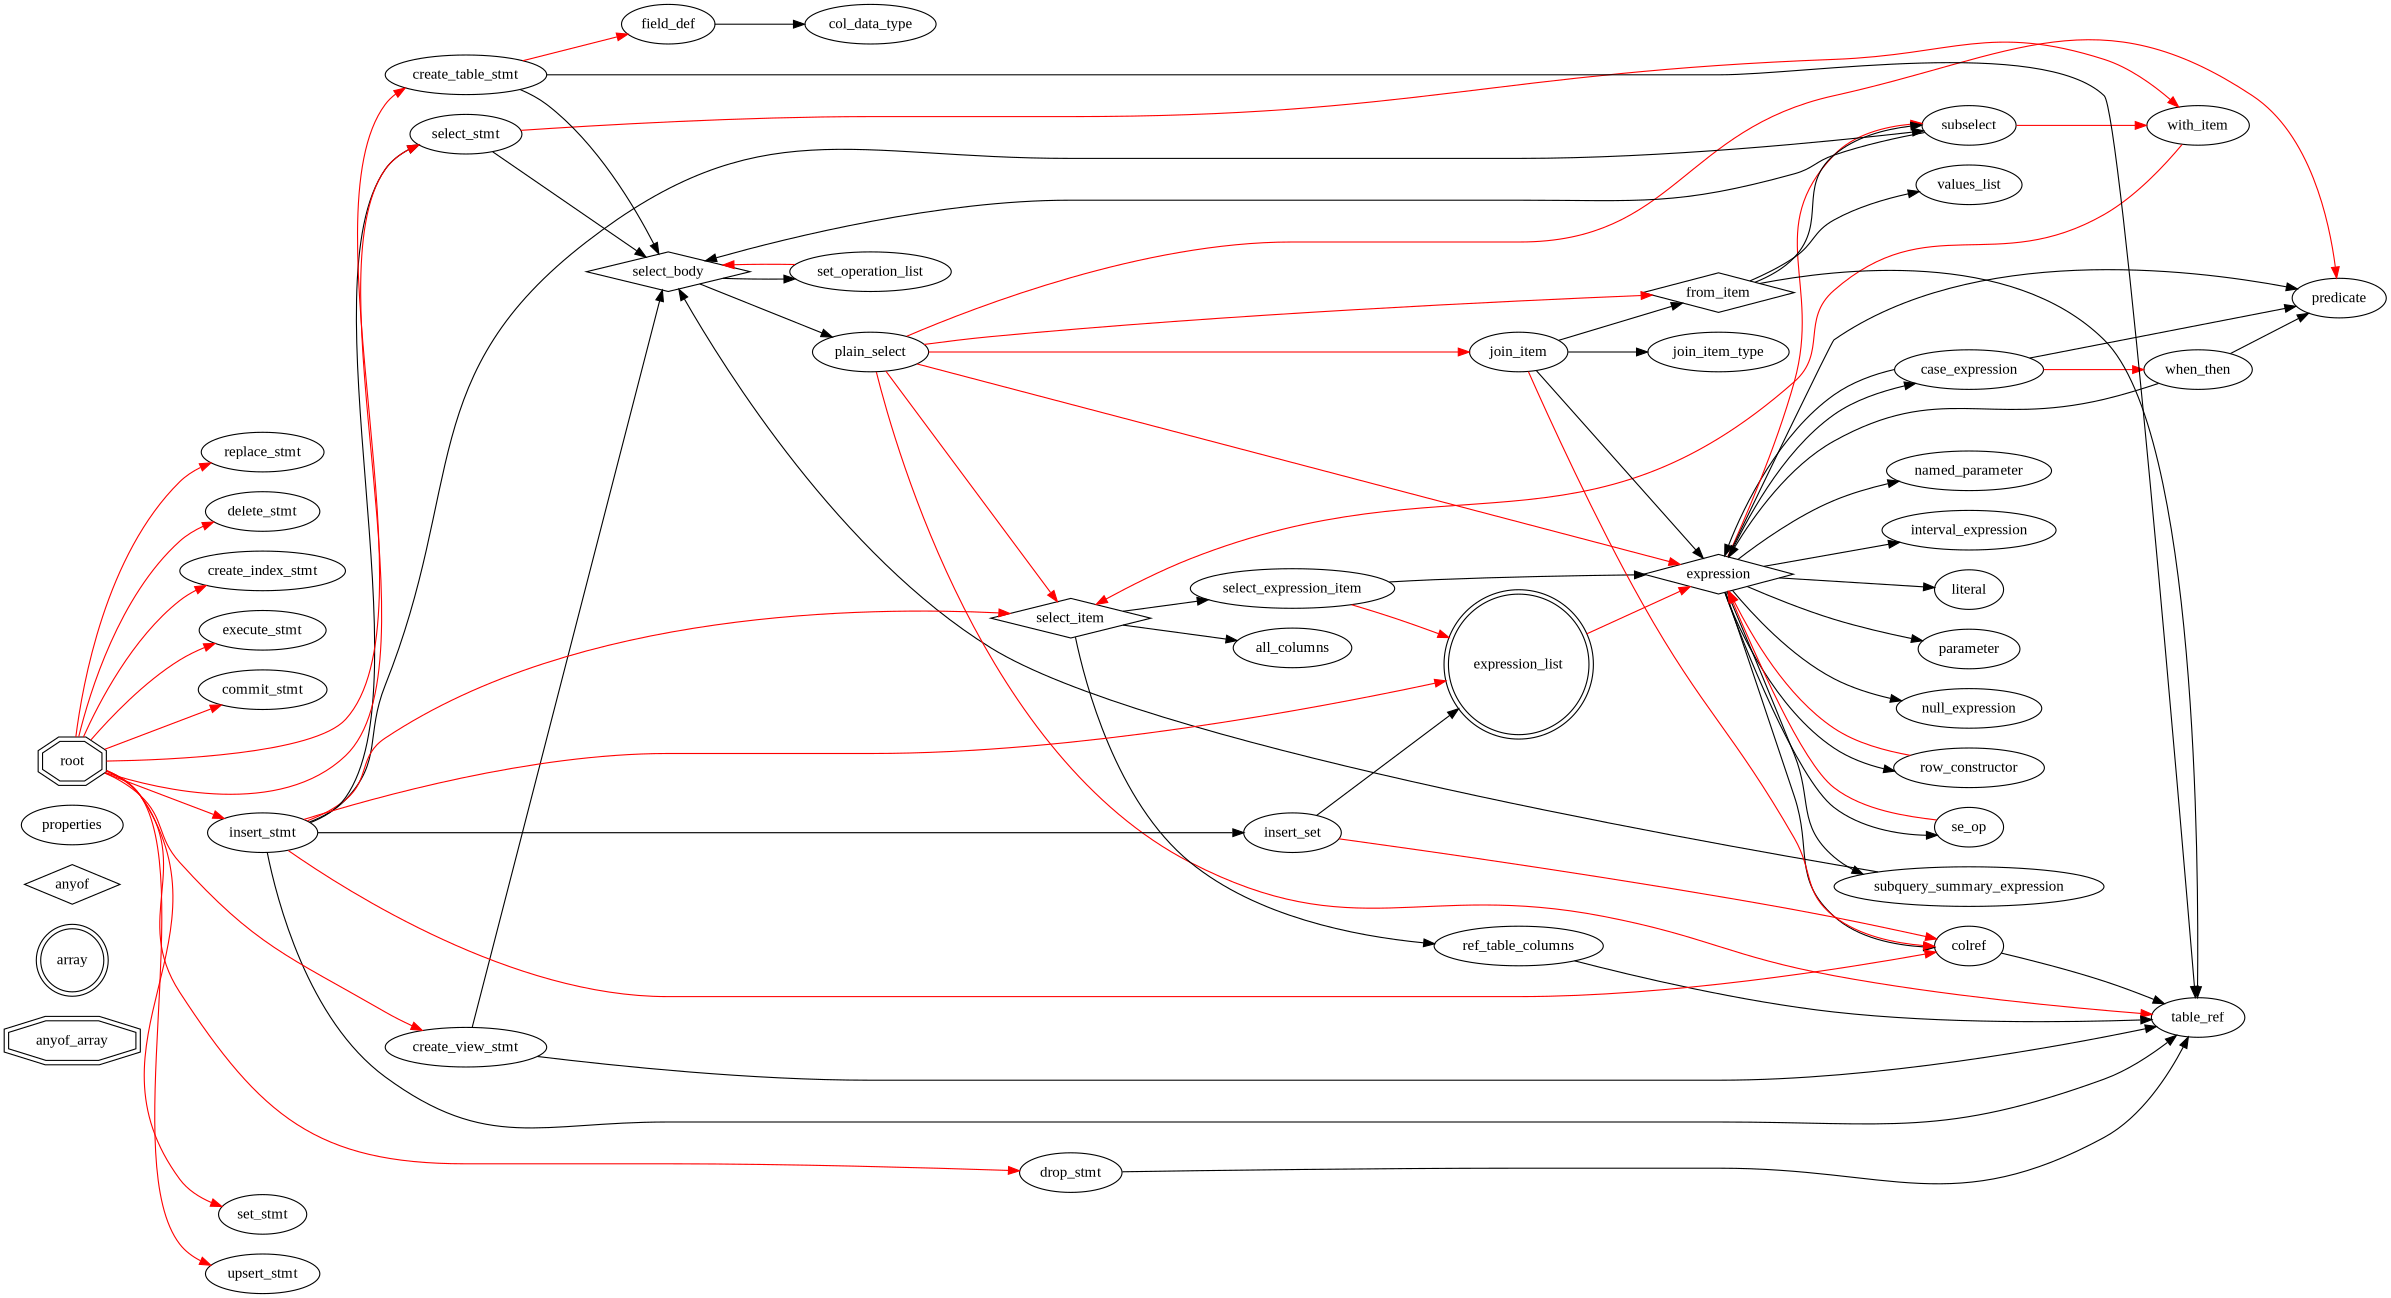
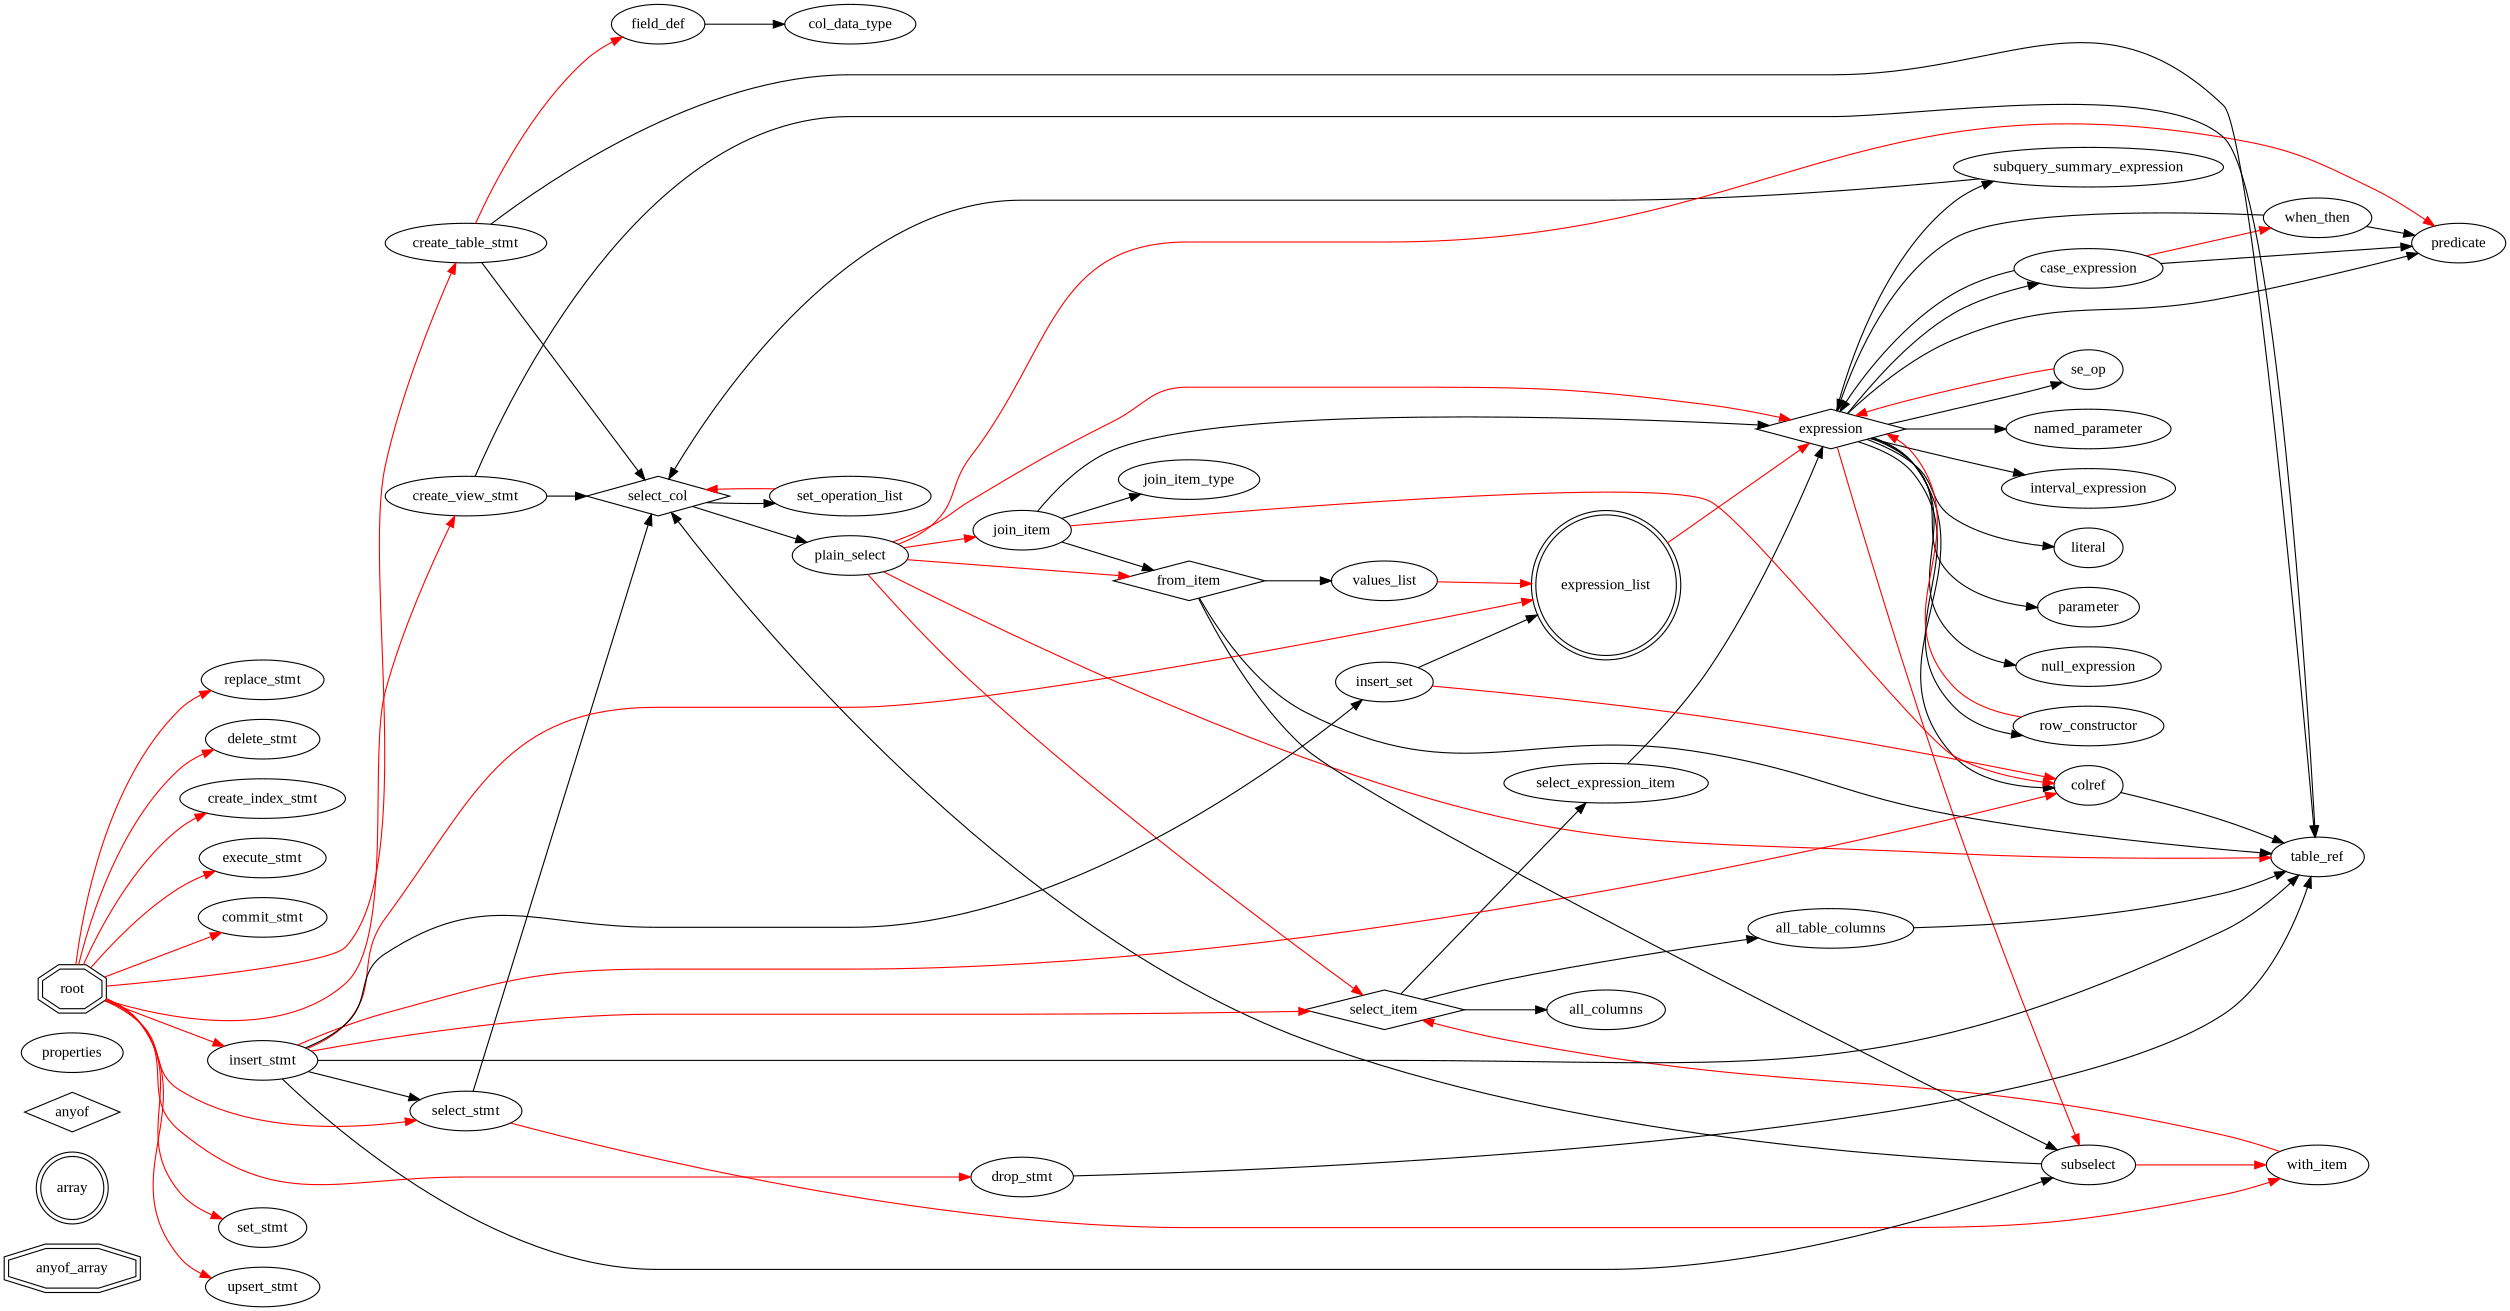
node "select_body": label "select_body" -> "select_col"
edge "select_expression_item" -> "expression_list": now "values_list" -> "expression_list"
node "ref_table_columns": label "ref_table_columns" -> "all_table_columns"
